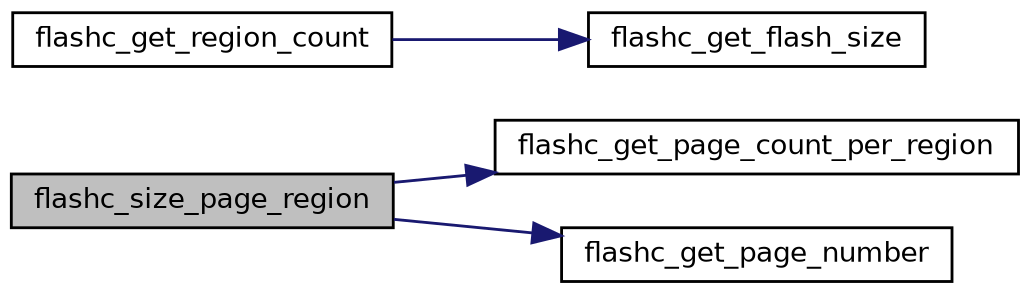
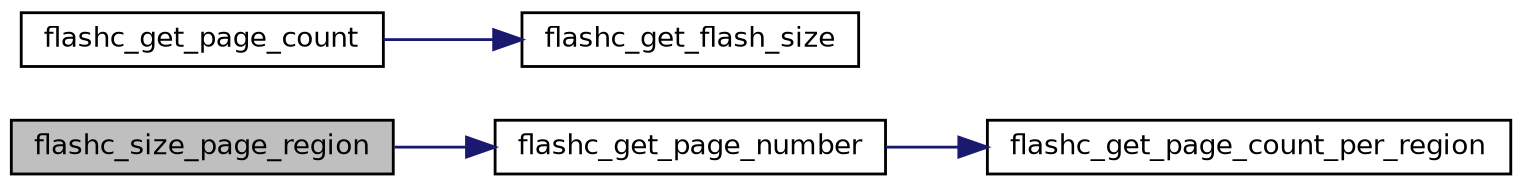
node "flashc_get_region_count": label "flashc_get_region_count" -> "flashc_get_page_count"
edge "flashc_size_page_region" -> "flashc_get_page_count_per_region": now "flashc_get_page_number" -> "flashc_get_page_count_per_region"
